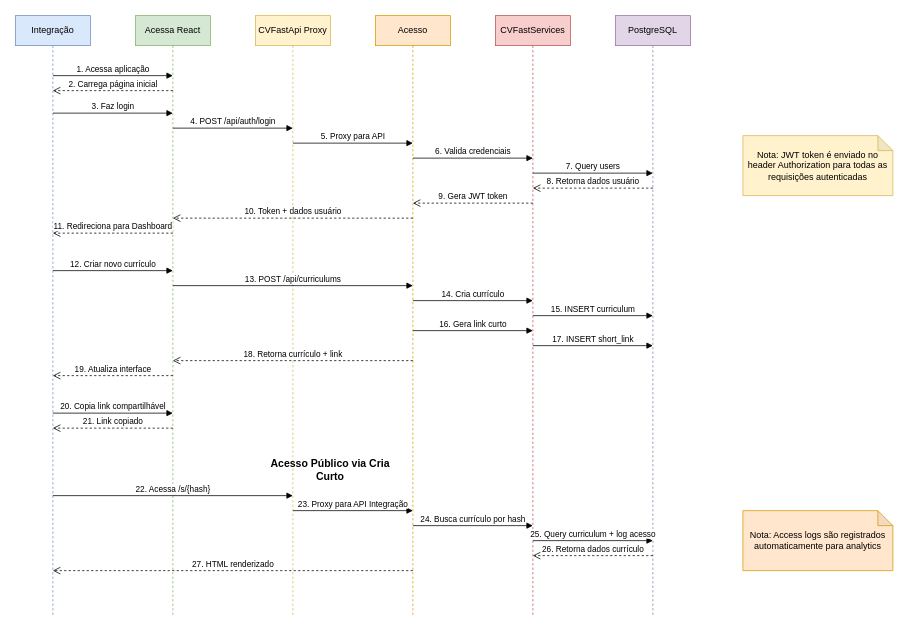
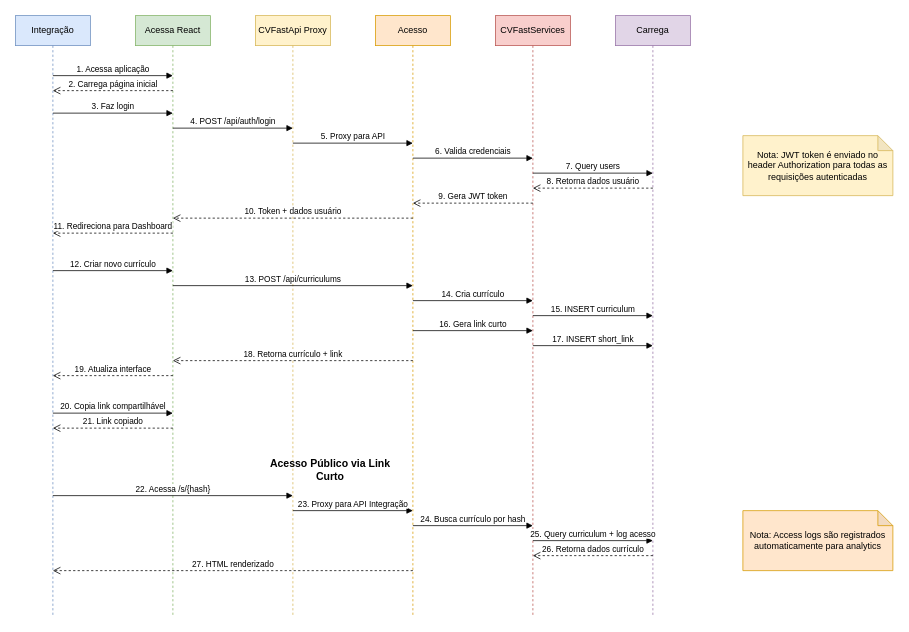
node "PostgreSQL": label "PostgreSQL" -> "Carrega"
node "Acesso Público via Cria Curto": label "Acesso Público via Cria Curto" -> "Acesso Público via Link Curto"
